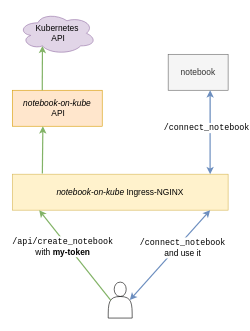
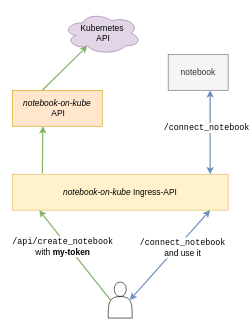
node "Kubernetes API": moved (57, 33) -> (102, 33)
node "notebook-on-kube Ingress-NGINX": label "notebook-on-kube Ingress-NGINX" -> "notebook-on-kube Ingress-API"
